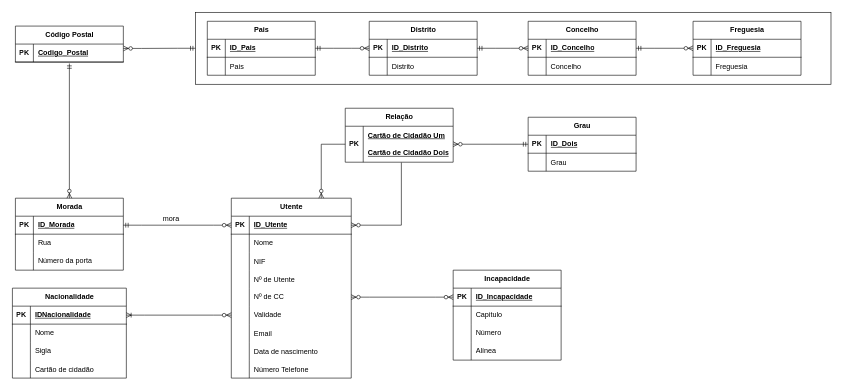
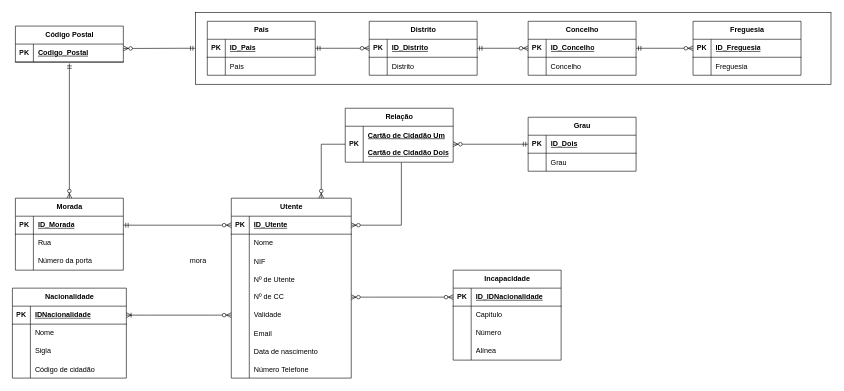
node "mora": moved (171, 219) -> (198, 261)
node "ID_Incapacidade": label "ID_Incapacidade" -> "ID_IDNacionalidade"
node "Cartão de cidadão": label "Cartão de cidadão" -> "Código de cidadão"
